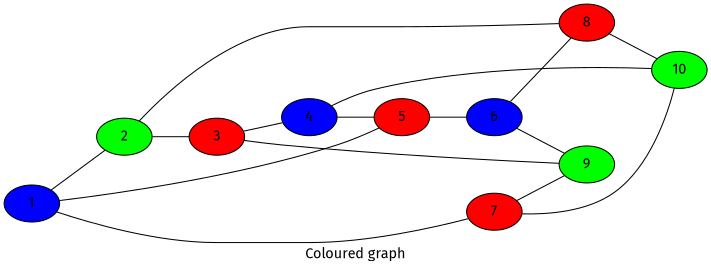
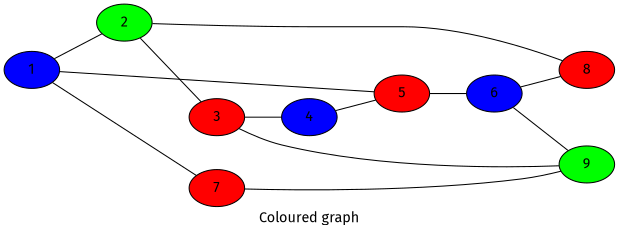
node "10": removed
